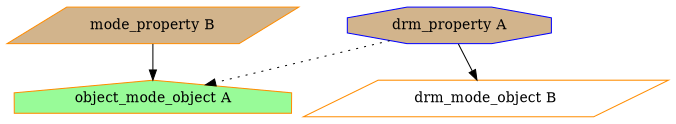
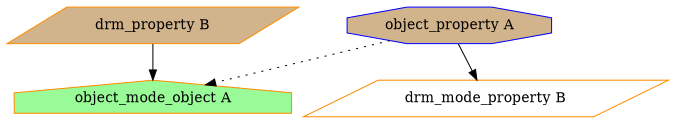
node "mode_property B": label "mode_property B" -> "drm_property B"
node "drm_property A": label "drm_property A" -> "object_property A"
node "drm_mode_object B": label "drm_mode_object B" -> "drm_mode_property B"
